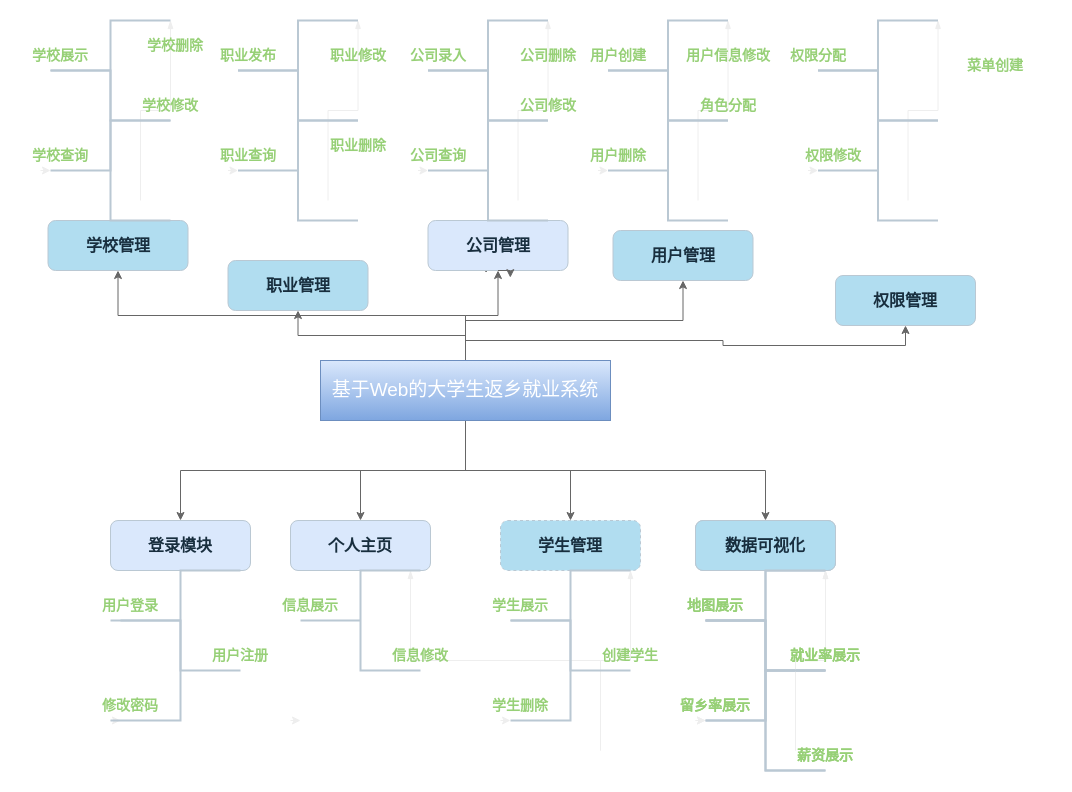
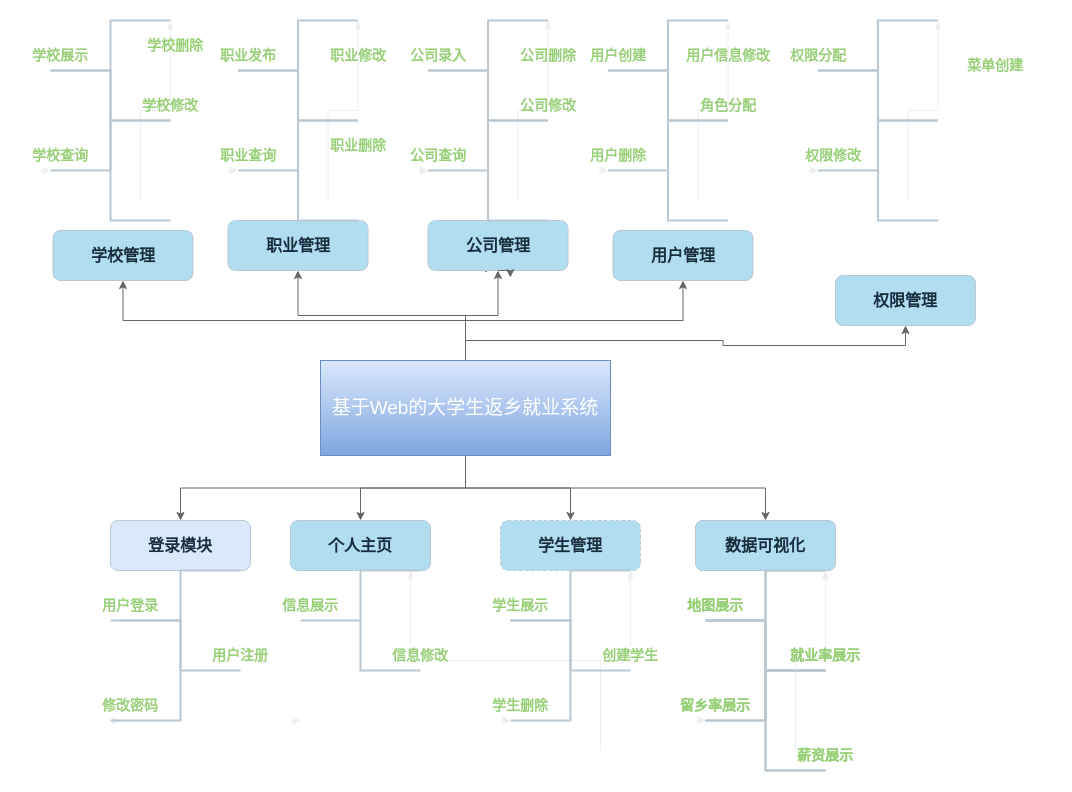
node "学校管理": moved (118, 246) -> (123, 256)
node "公司管理": fillcolor #dae8fc -> #b1ddf0
node "职业管理": moved (298, 286) -> (298, 246)
node "基于Web的大学生返乡就业系统": size 290x60 -> 290x95
node "个人主页": fillcolor #dae8fc -> #b1ddf0
